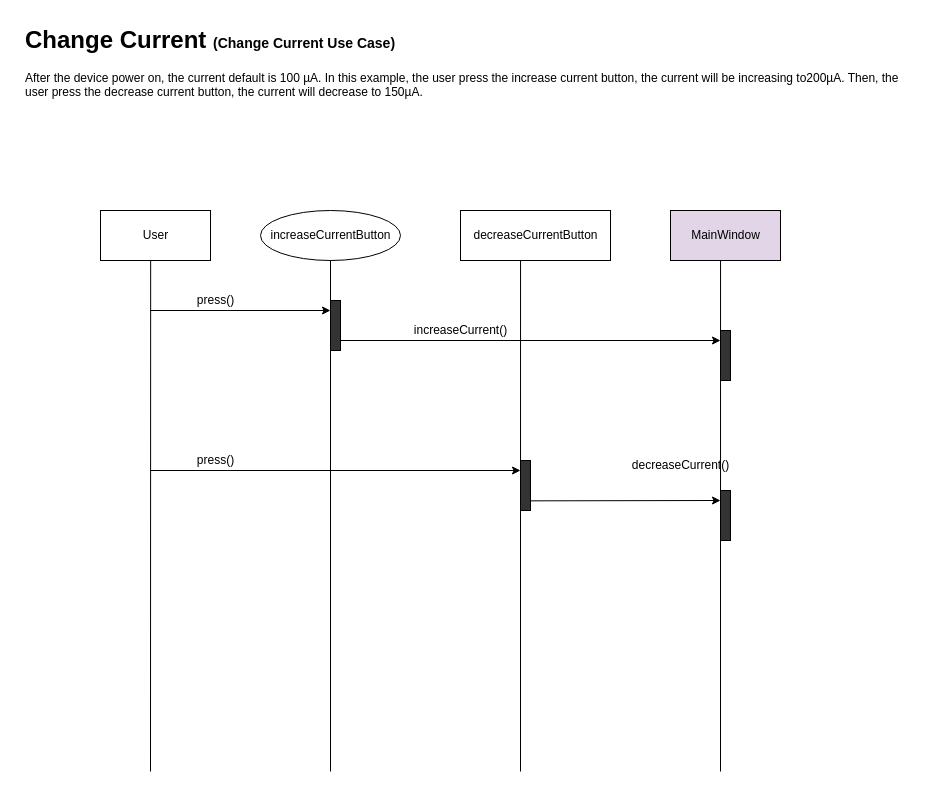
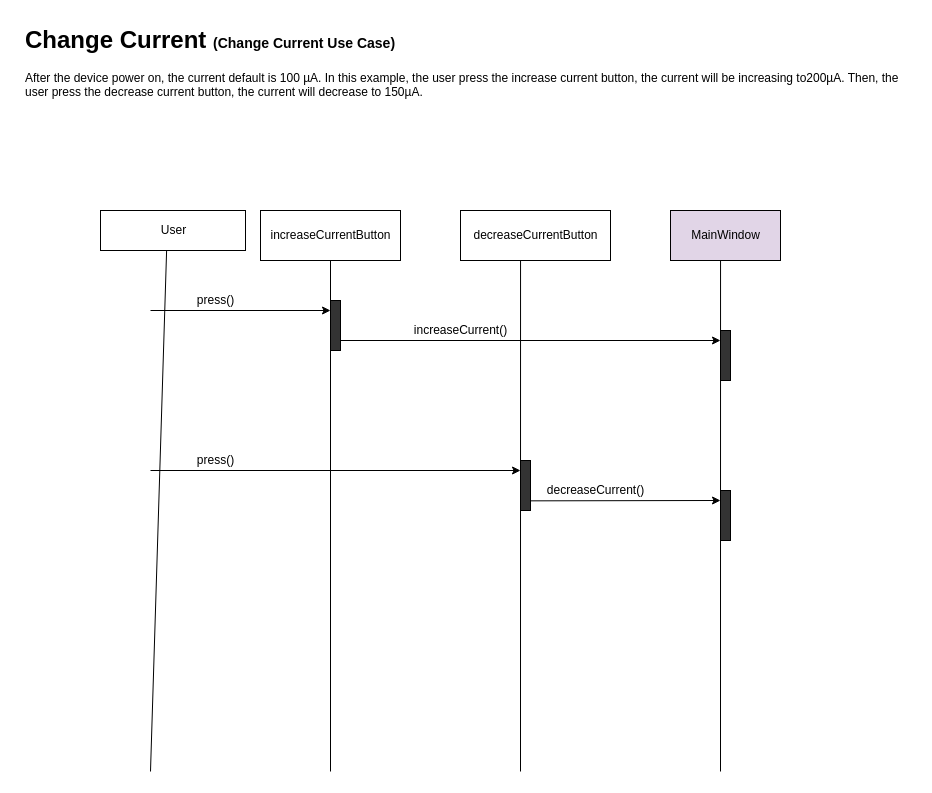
node "User": size 110x50 -> 145x40
node "increaseCurrentButton": shape ellipse -> rectangle
node "decreaseCurrent()": moved (681, 466) -> (596, 491)
